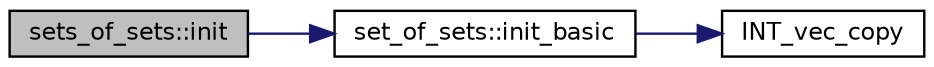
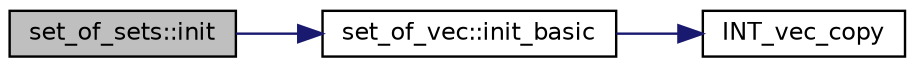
node "sets_of_sets::init": label "sets_of_sets::init" -> "set_of_sets::init"
node "set_of_sets::init_basic": label "set_of_sets::init_basic" -> "set_of_vec::init_basic"
